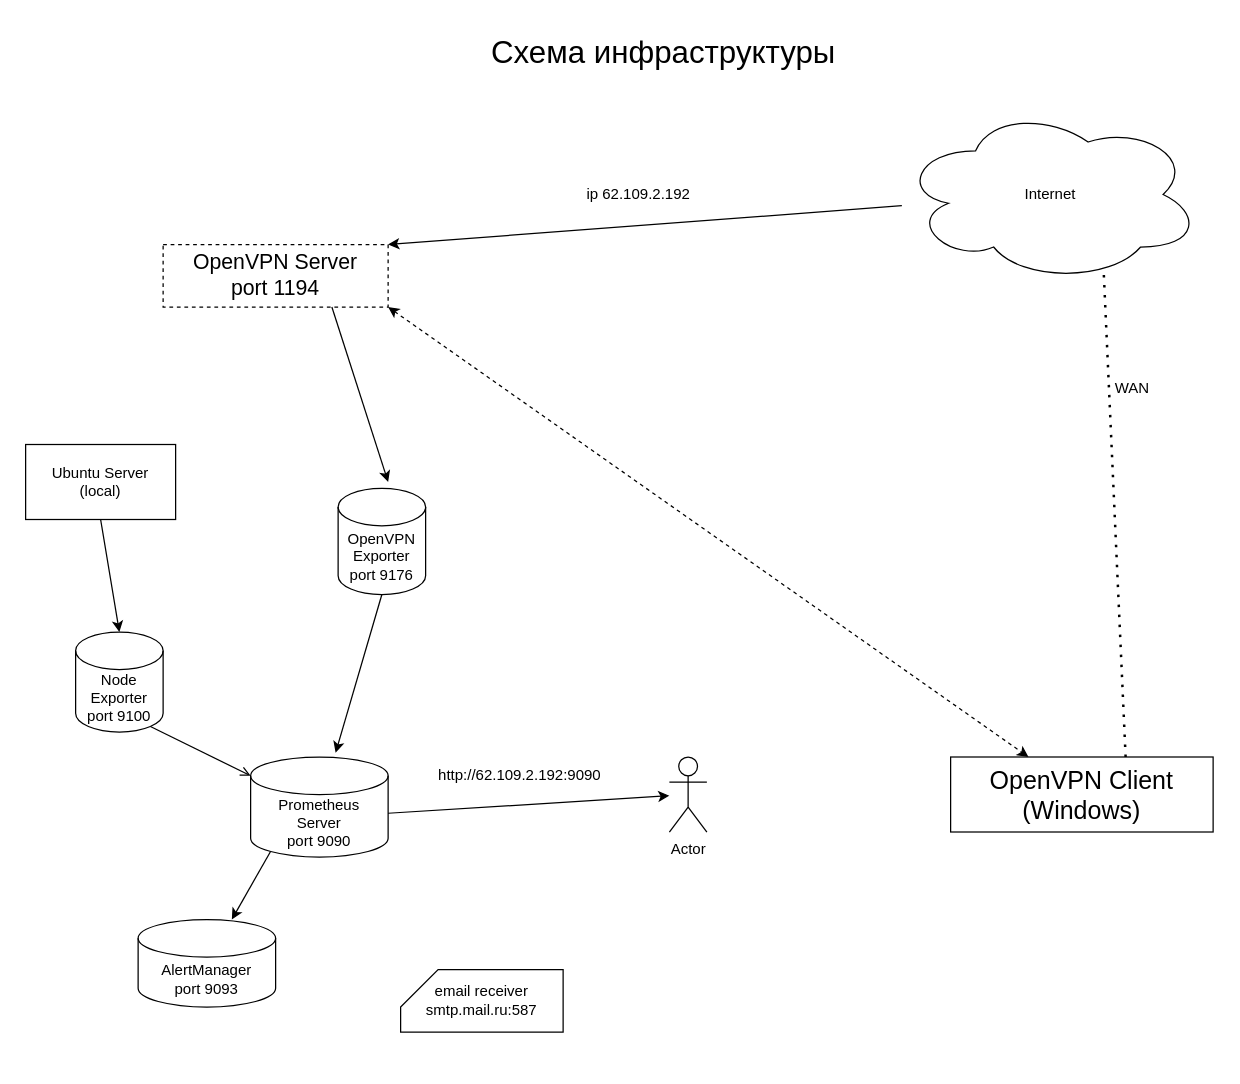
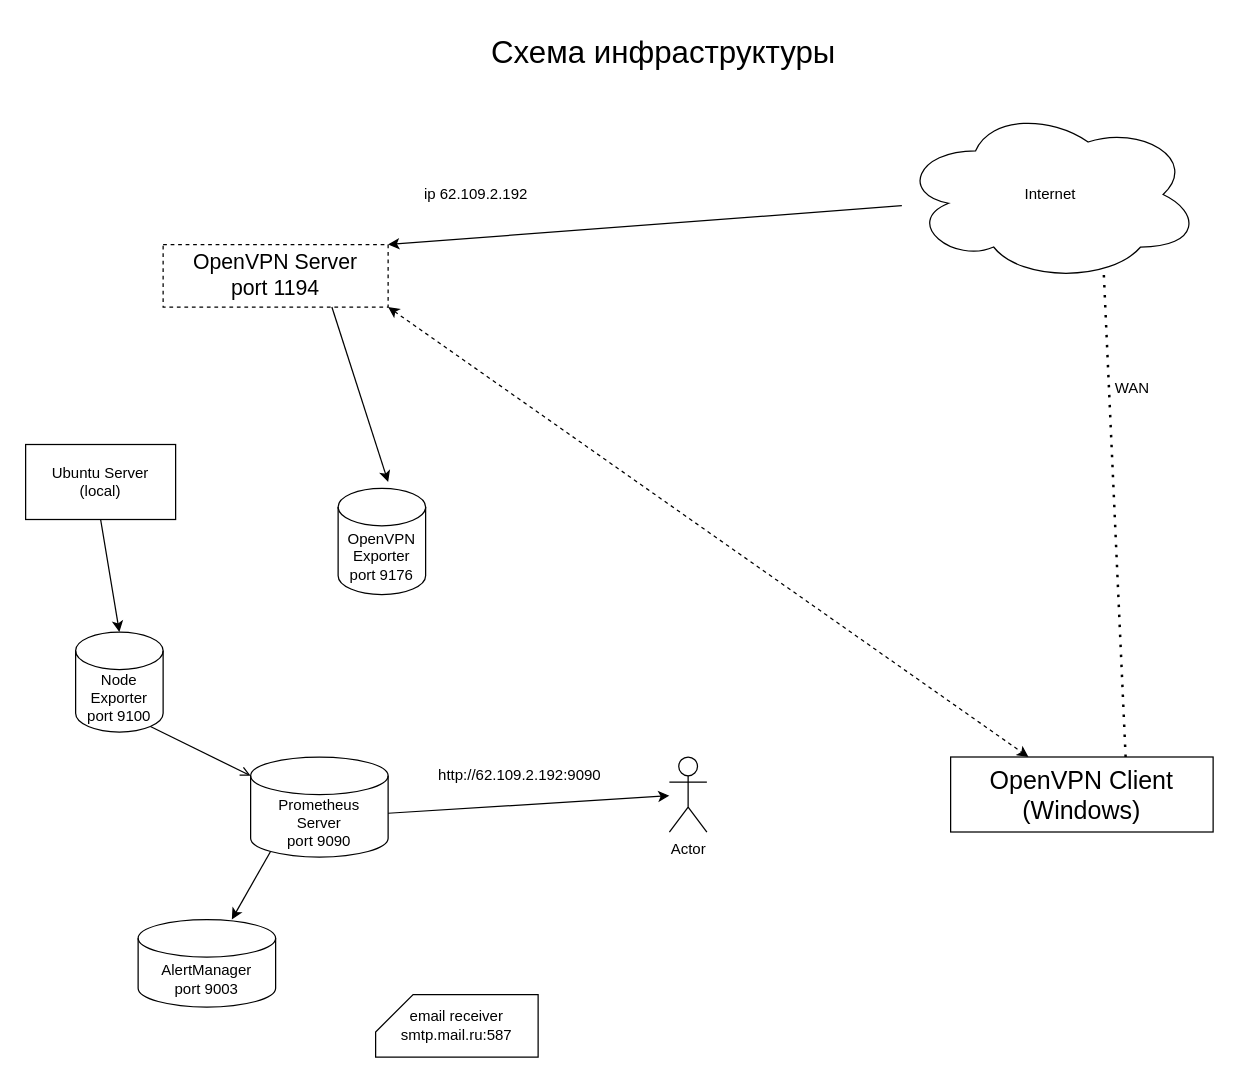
node "ip 62.109.2.192": moved (638, 194) -> (476, 194)
edge "OpenVPN Exporter port 9176" -> "Prometheus Server port 9090": removed
node "AlertManager port 9093": label "AlertManager port 9093" -> "AlertManager port 9003"
node "email receiver smtp.mail.ru:587": moved (482, 1001) -> (457, 1026)
